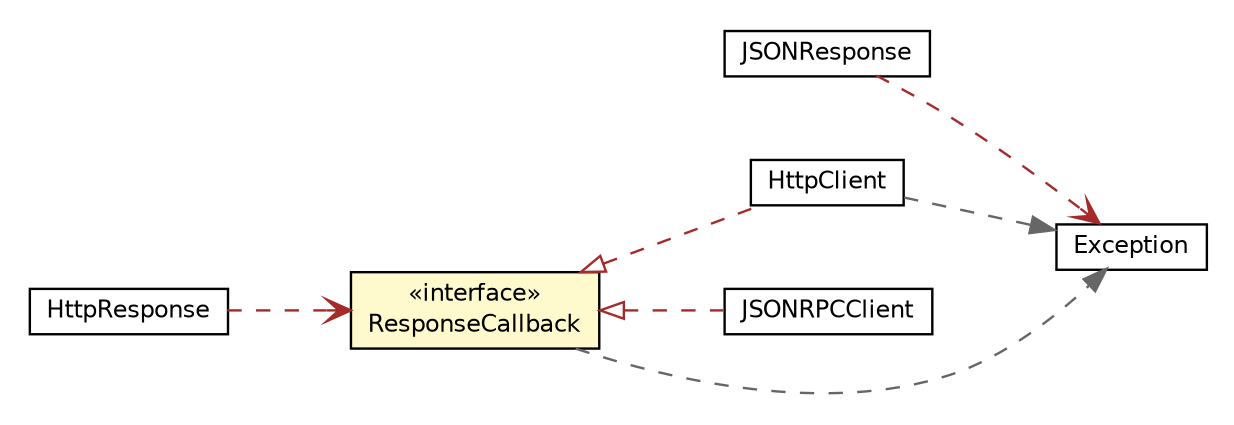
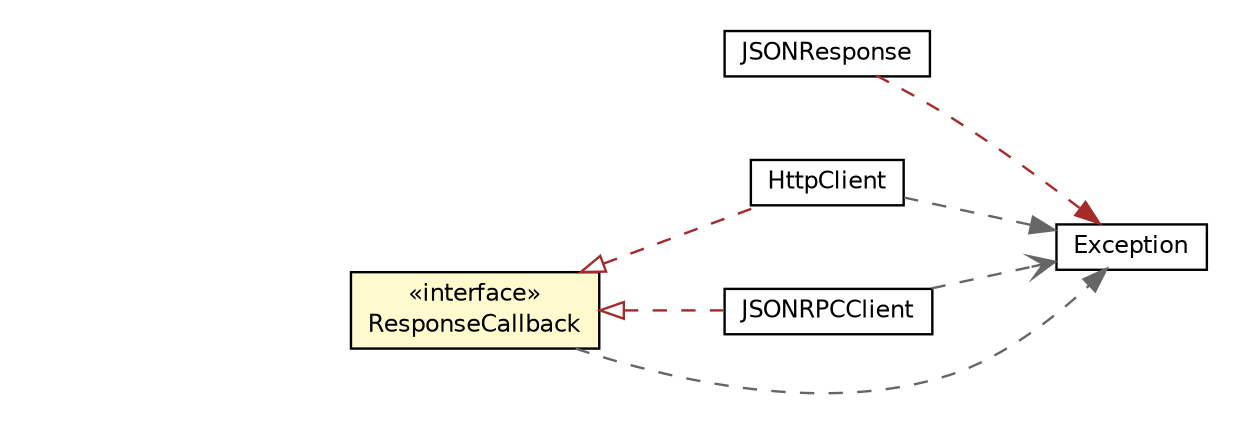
edge "JSONResponse" -> "Exception": arrowhead open -> normal
edge "JSONRPCClient" -> "Exception": added
node "HttpResponse": removed
